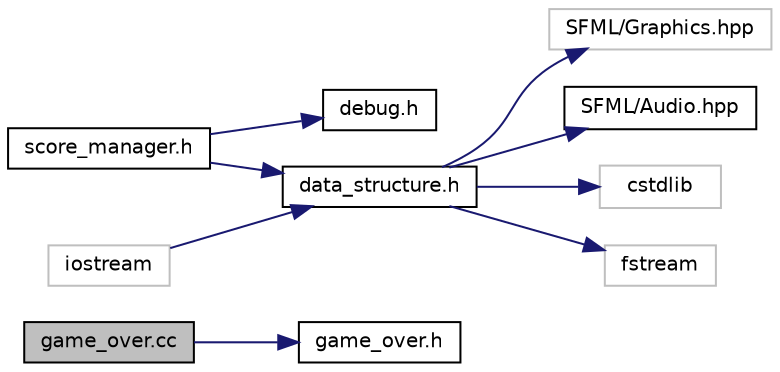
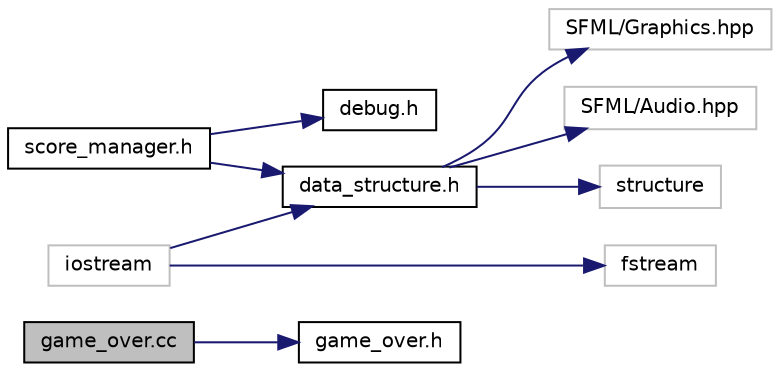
node "SFML/Audio.hpp": color black -> grey75
node "cstdlib": label "cstdlib" -> "structure"
edge "data_structure.h" -> "fstream": now "iostream" -> "fstream"
